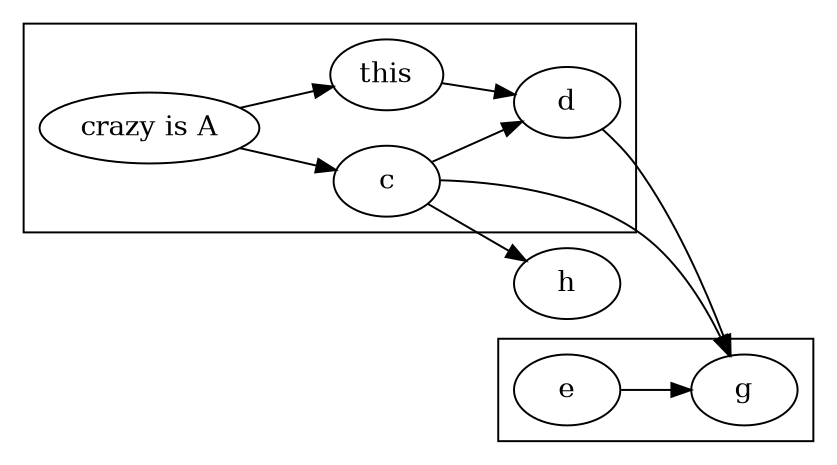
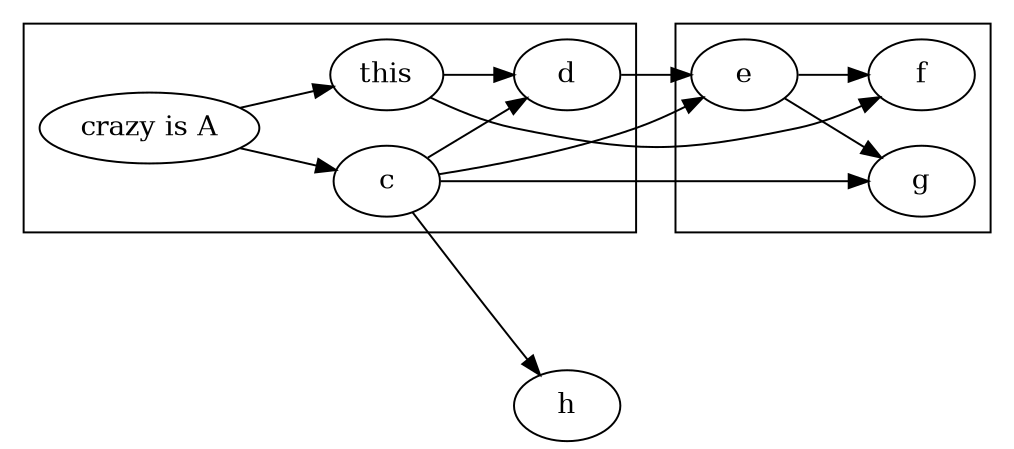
node "f": added
edge "c" -> "e": added
edge "d" -> "g": now "d" -> "e"
